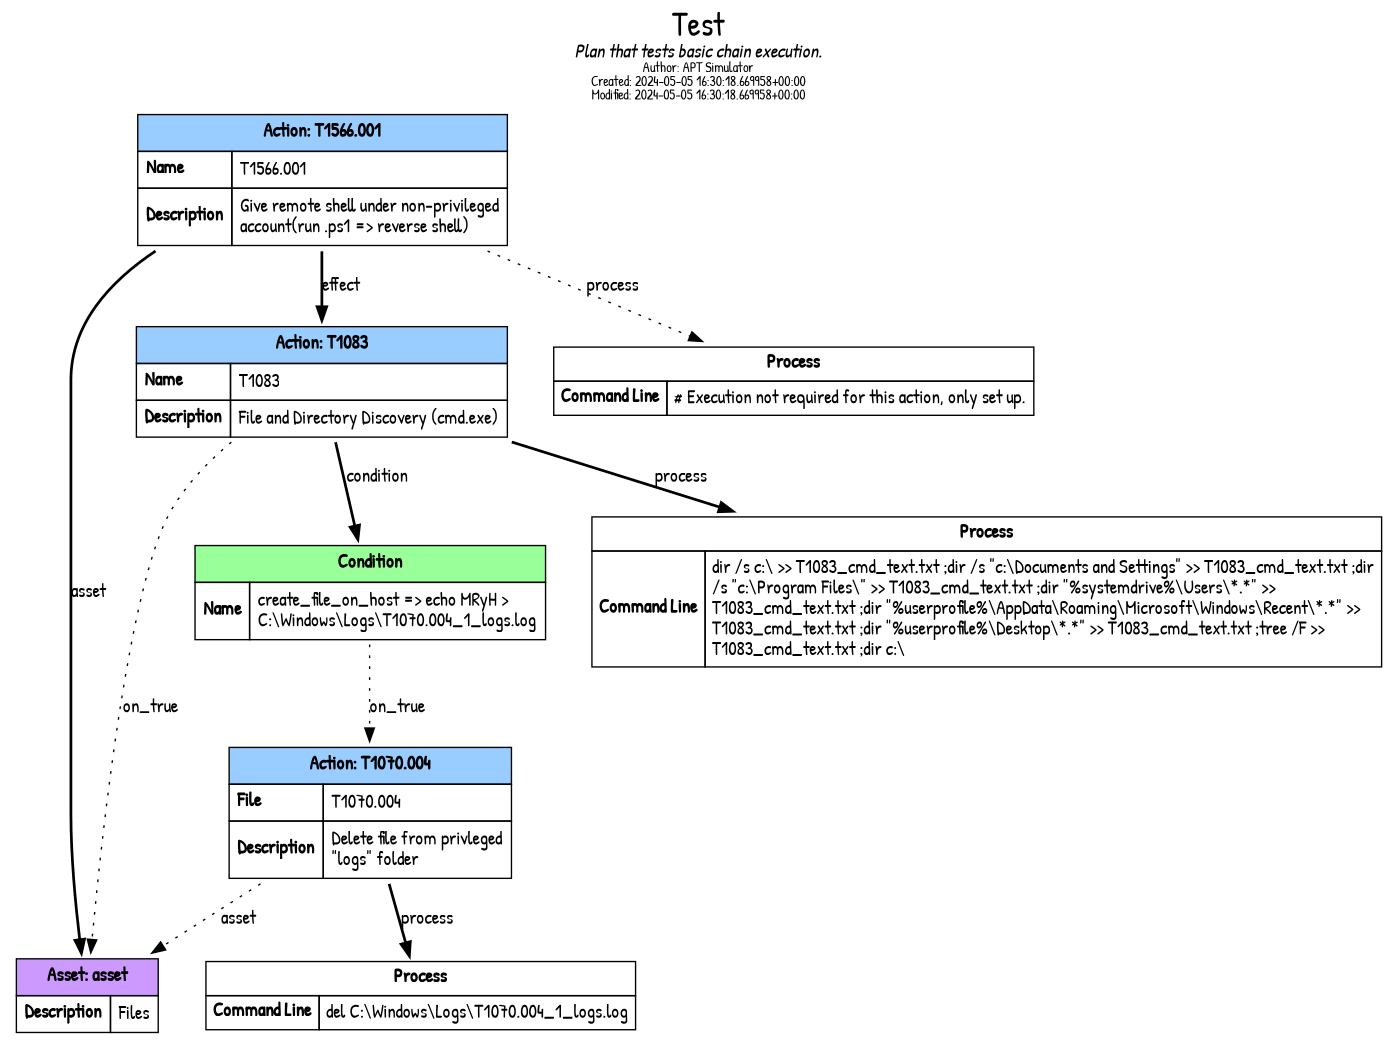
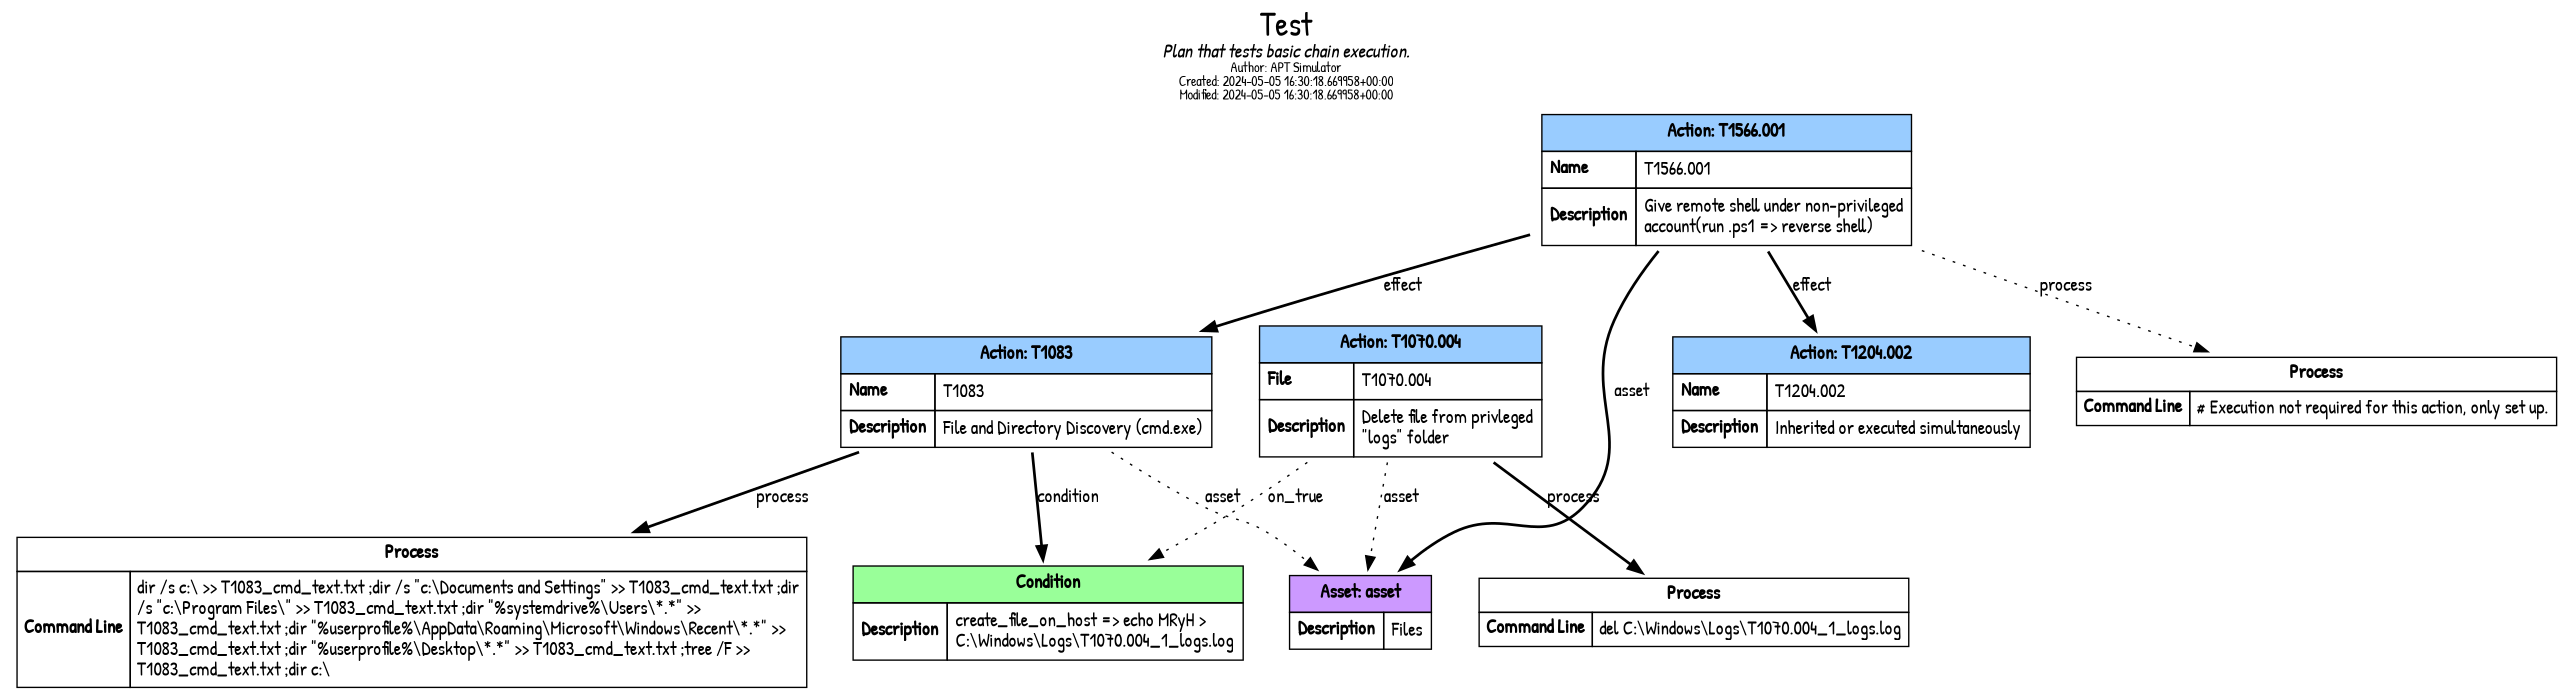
node "Action: T1204.002": added
node "Condition": text "Name" -> "Description"
edge "Condition" -> "Action: T1070.004": reversed
edge "Action: T1083" -> "Asset: asset": label "on_true" -> "asset"
